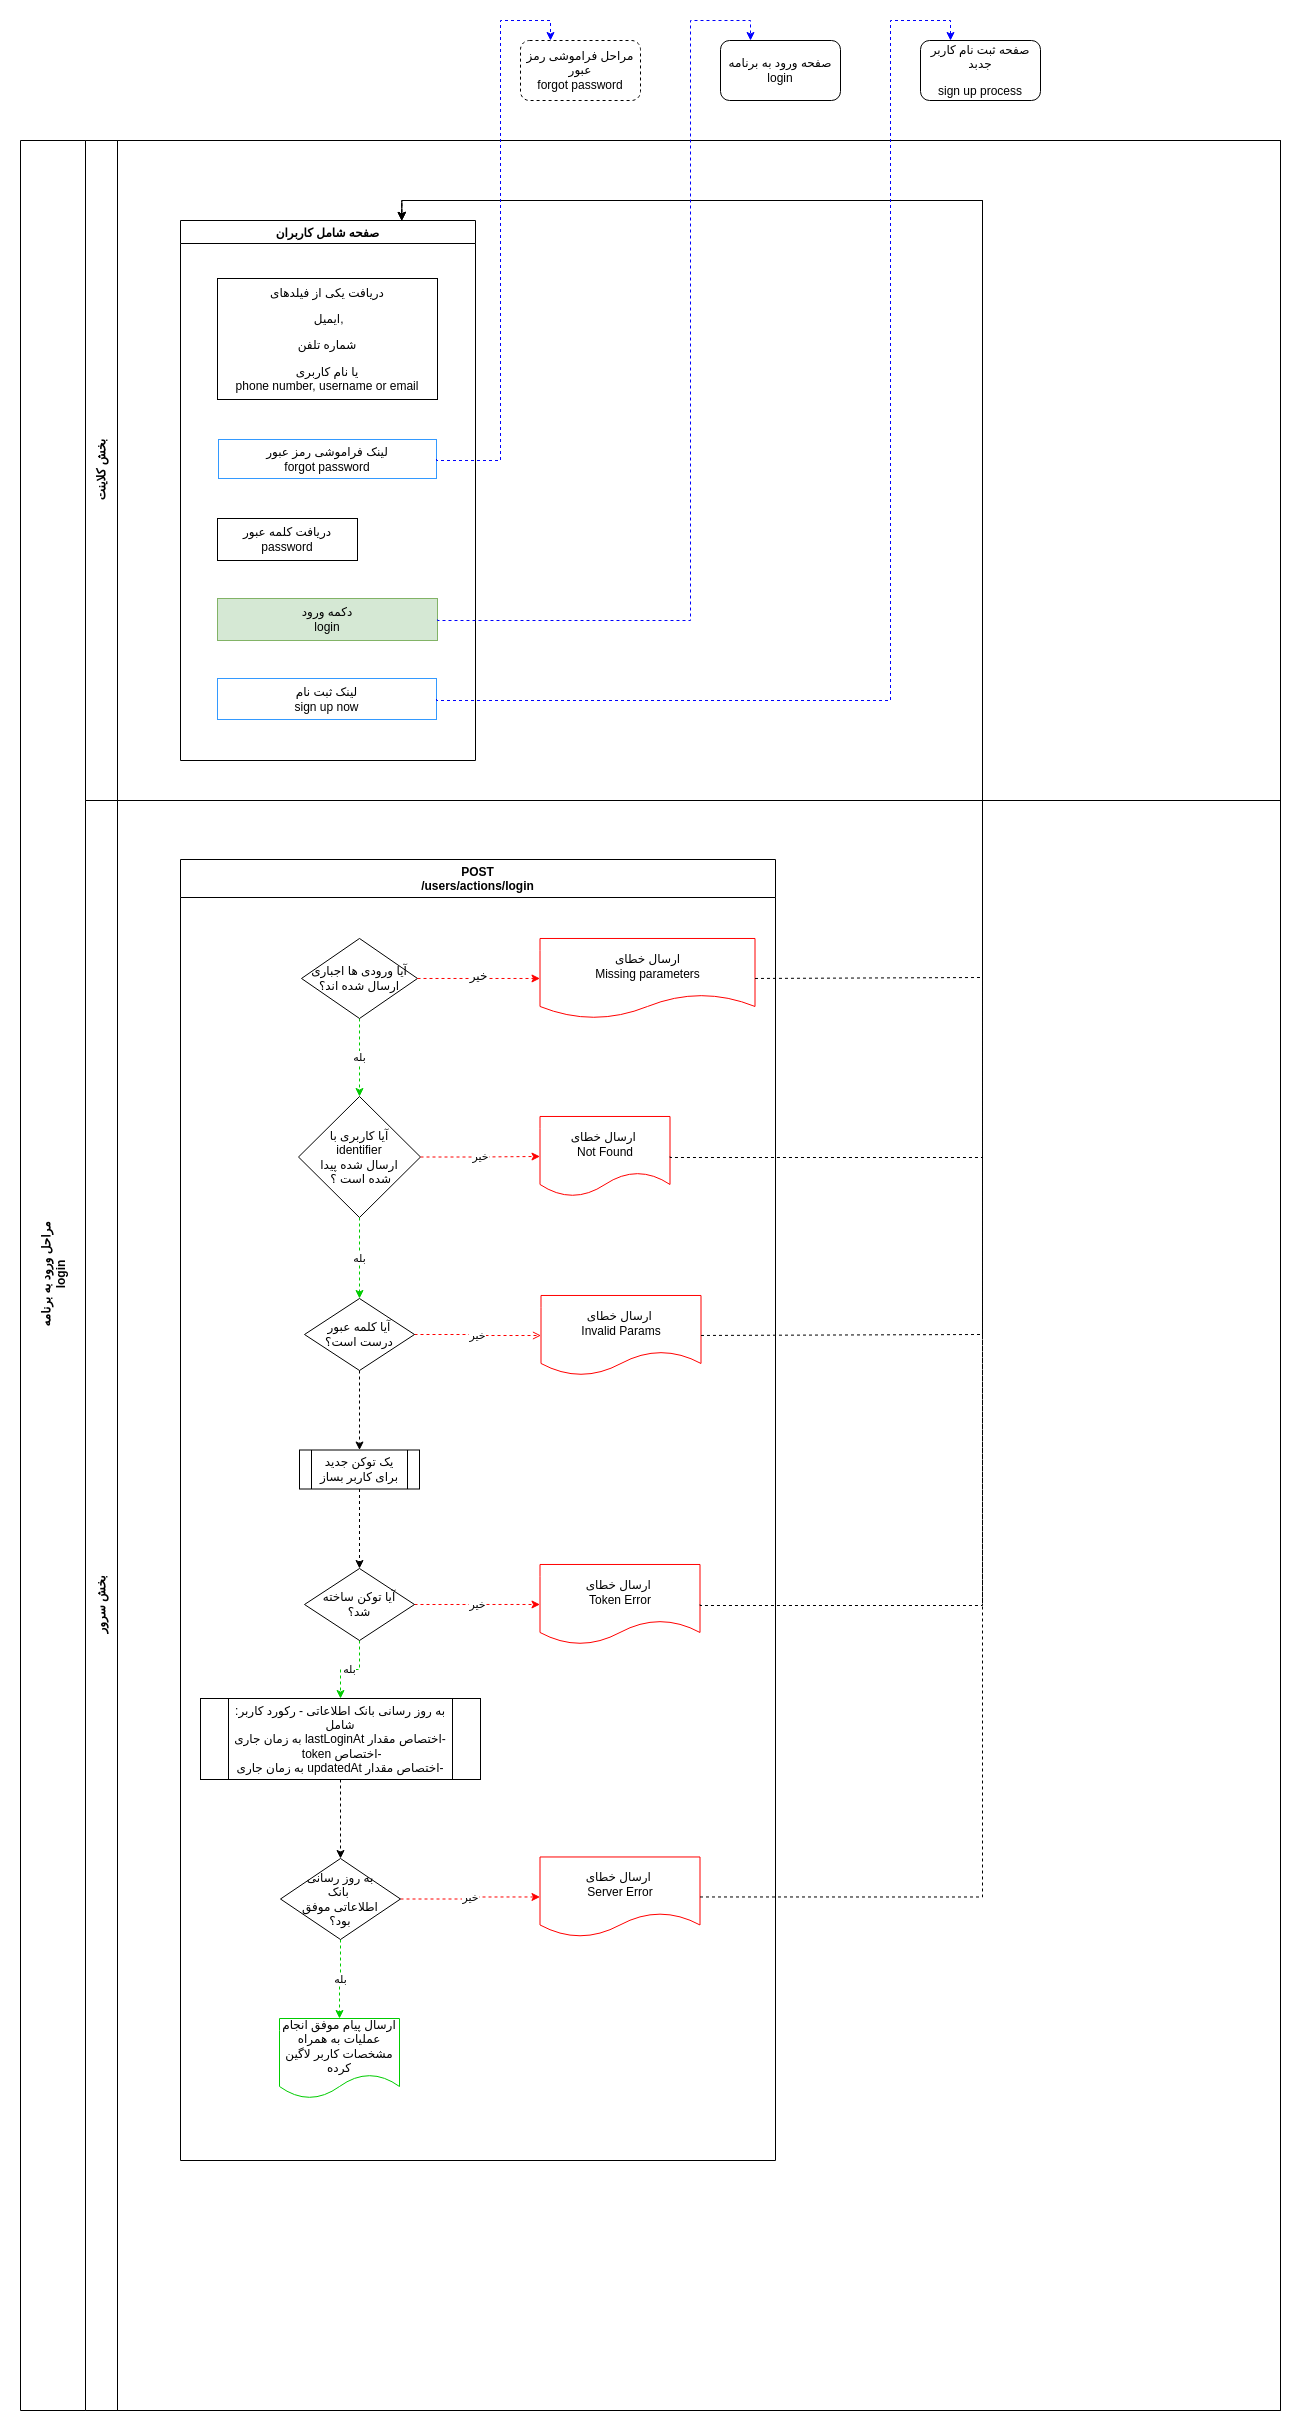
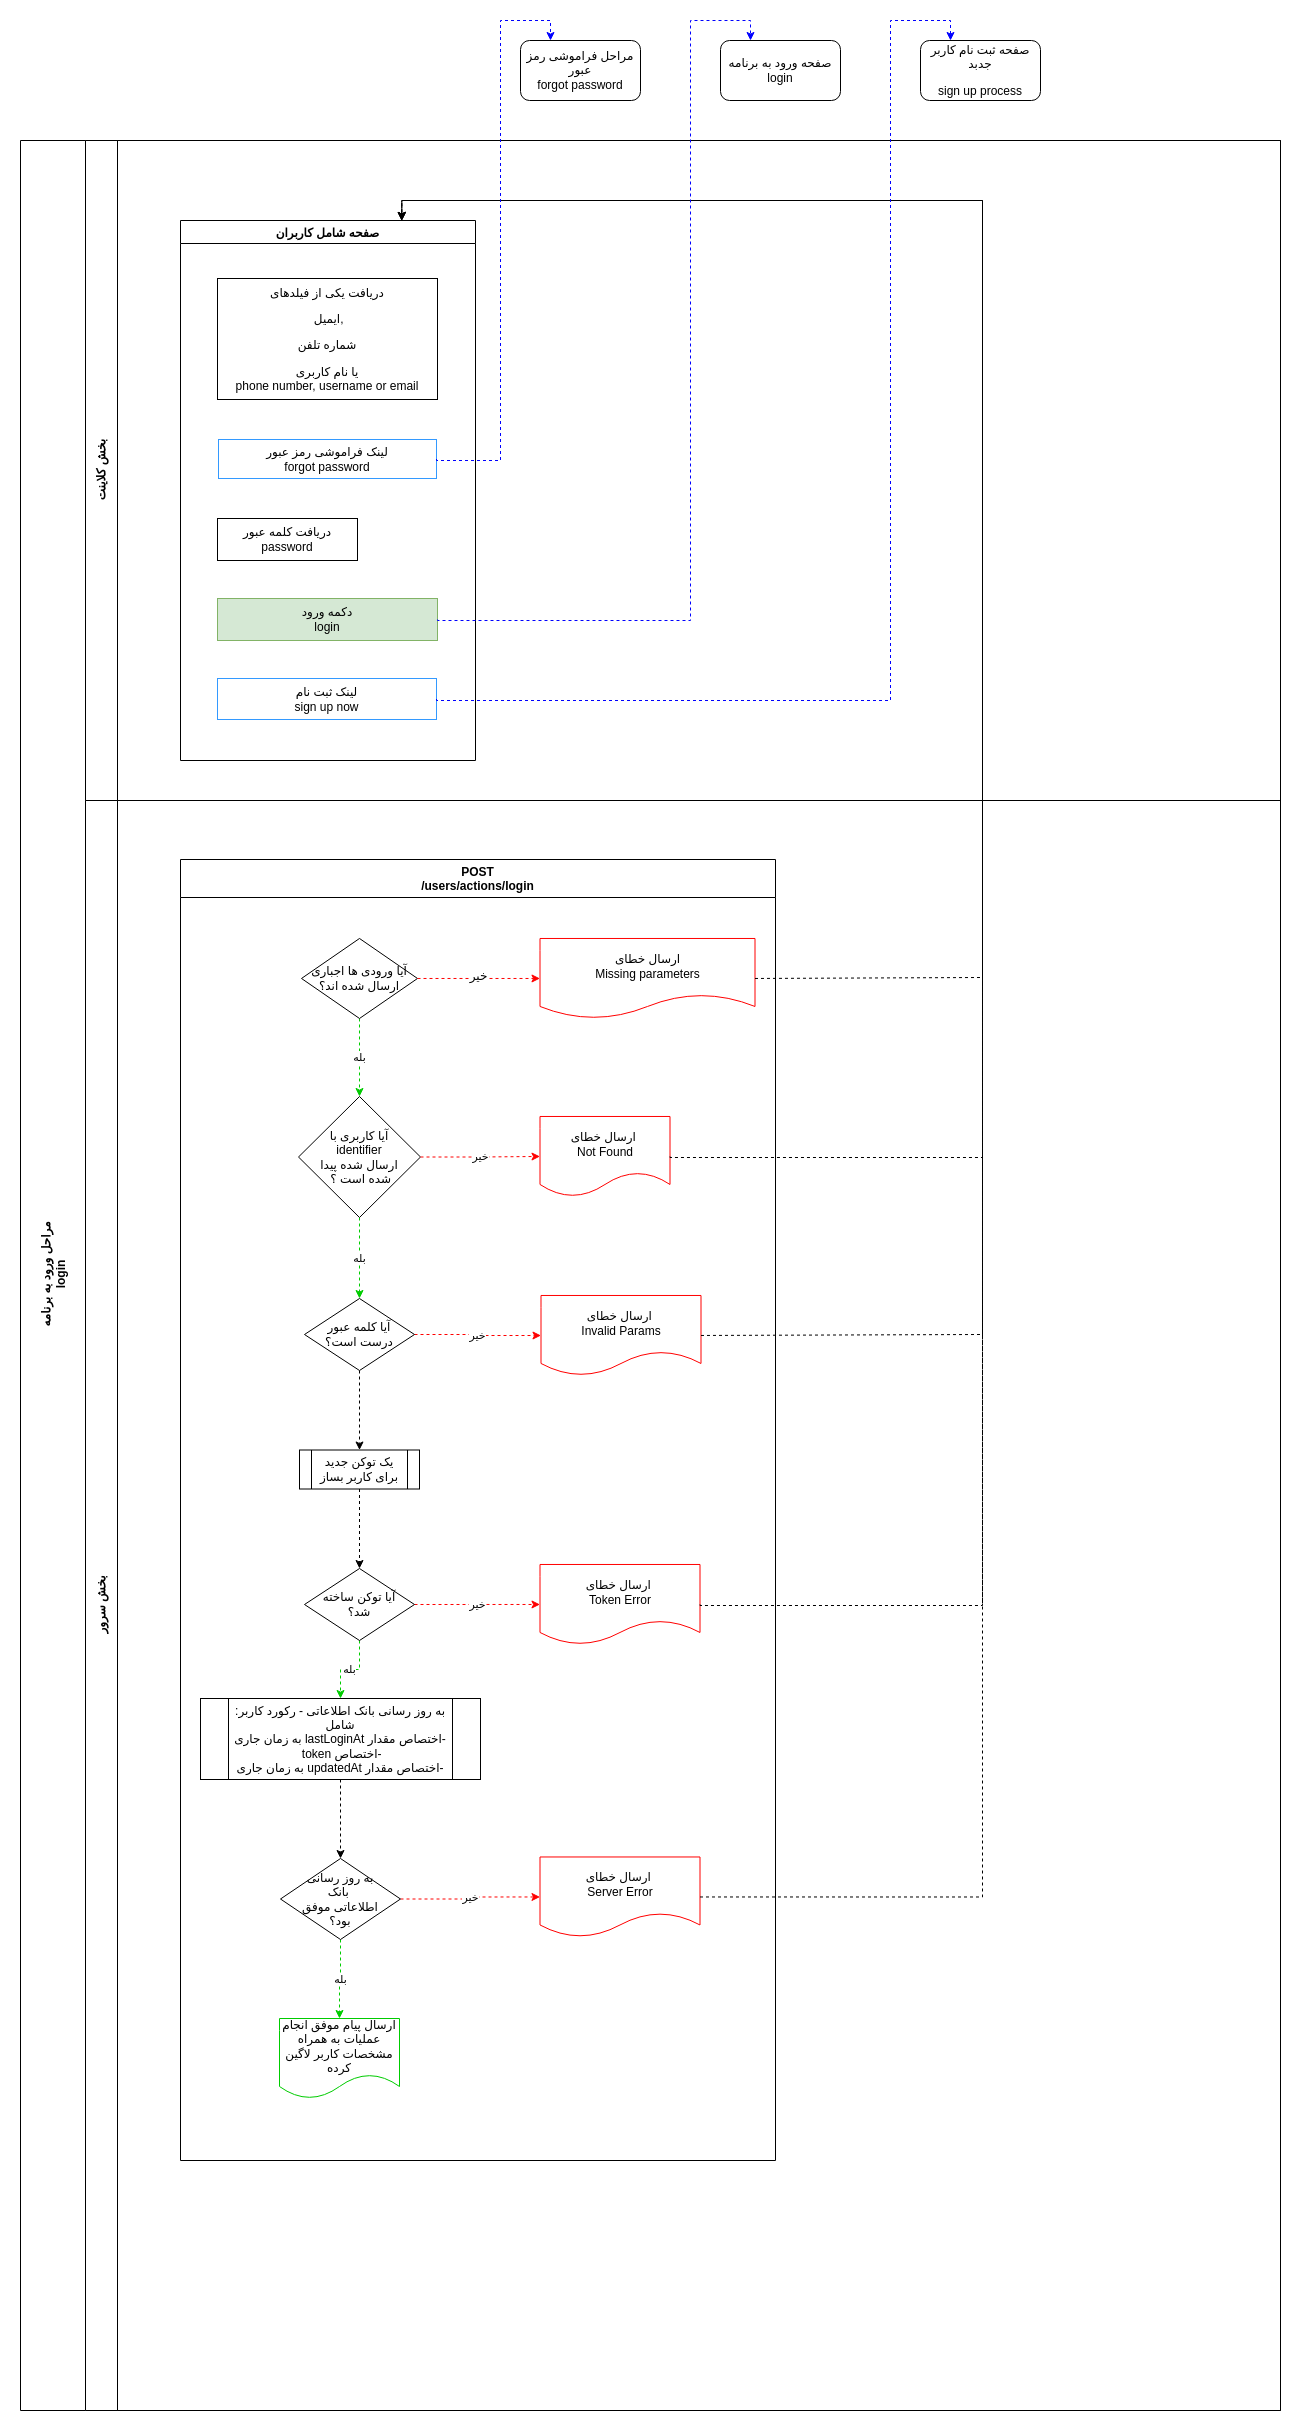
node "مراحل فراموشی رمز عبور forgot password": style dashed -> solid
edge "آیا کلمه عبور درست است؟" -> "ارسال خطای Invalid Params": arrowhead open -> classic
